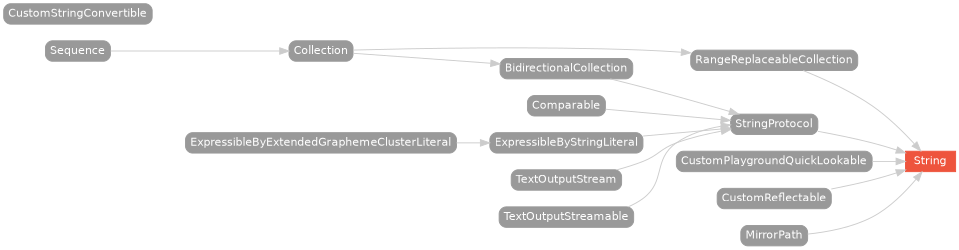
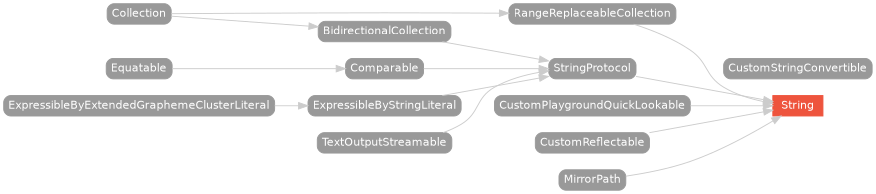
node "Sequence": removed
node "Equatable": added
node "TextOutputStream": removed
